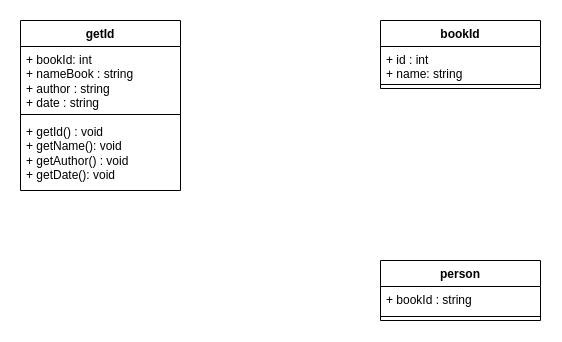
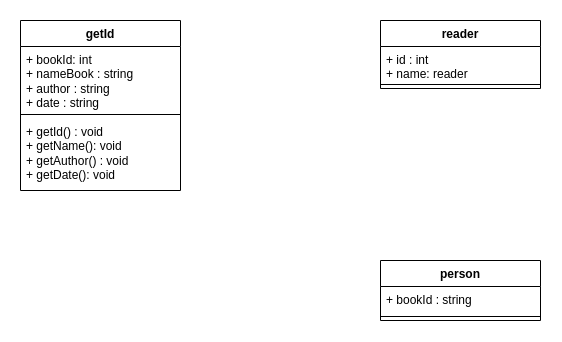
node "bookId": label "bookId" -> "reader"
node "+ id : int + name: string": label "+ id : int + name: string" -> "+ id : int + name: reader"
